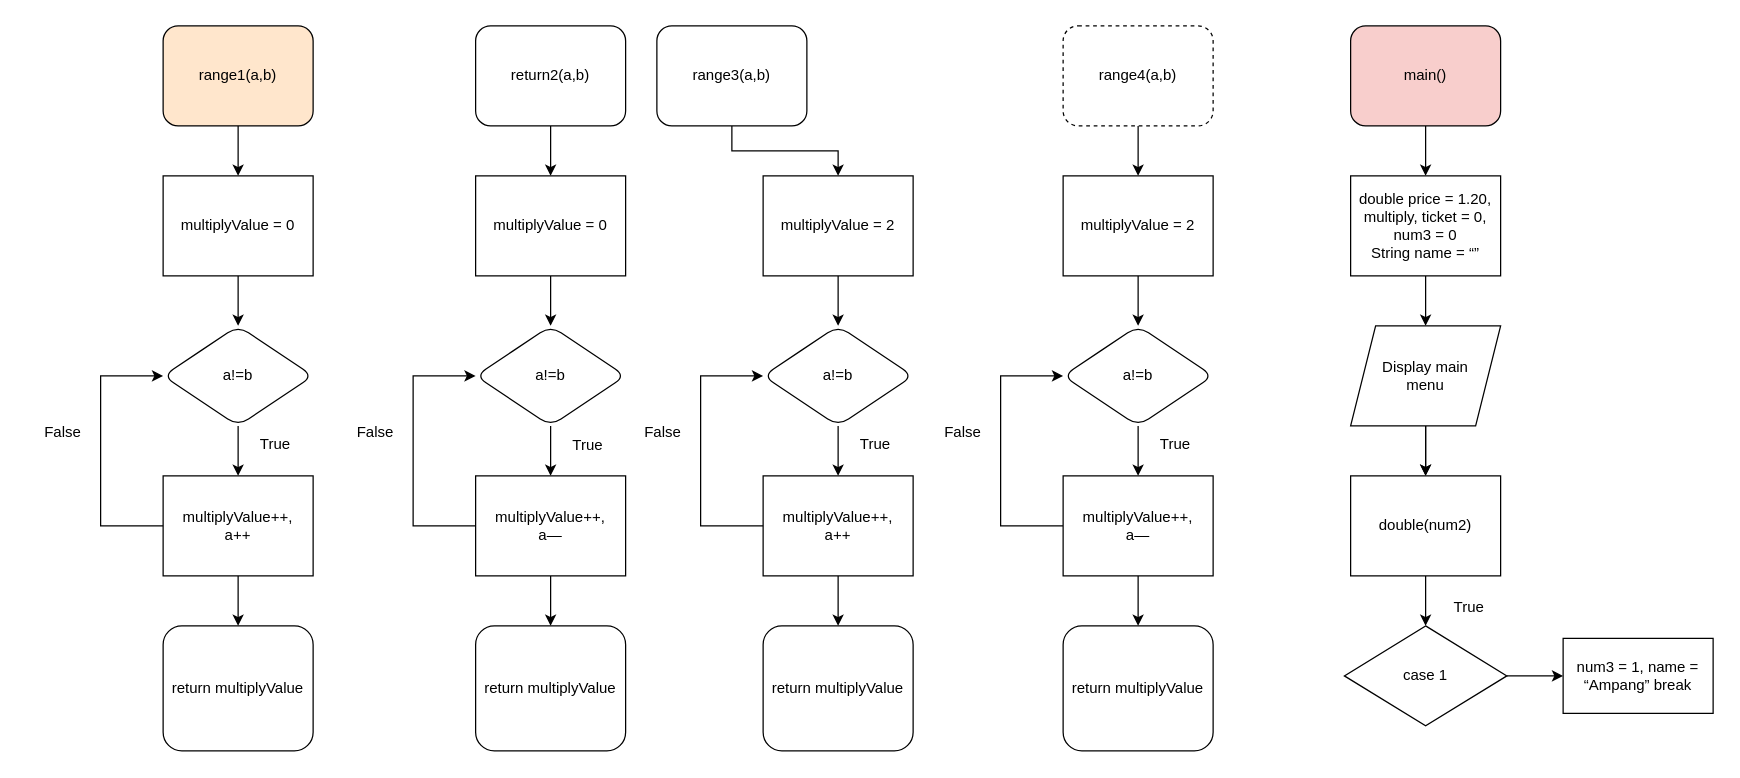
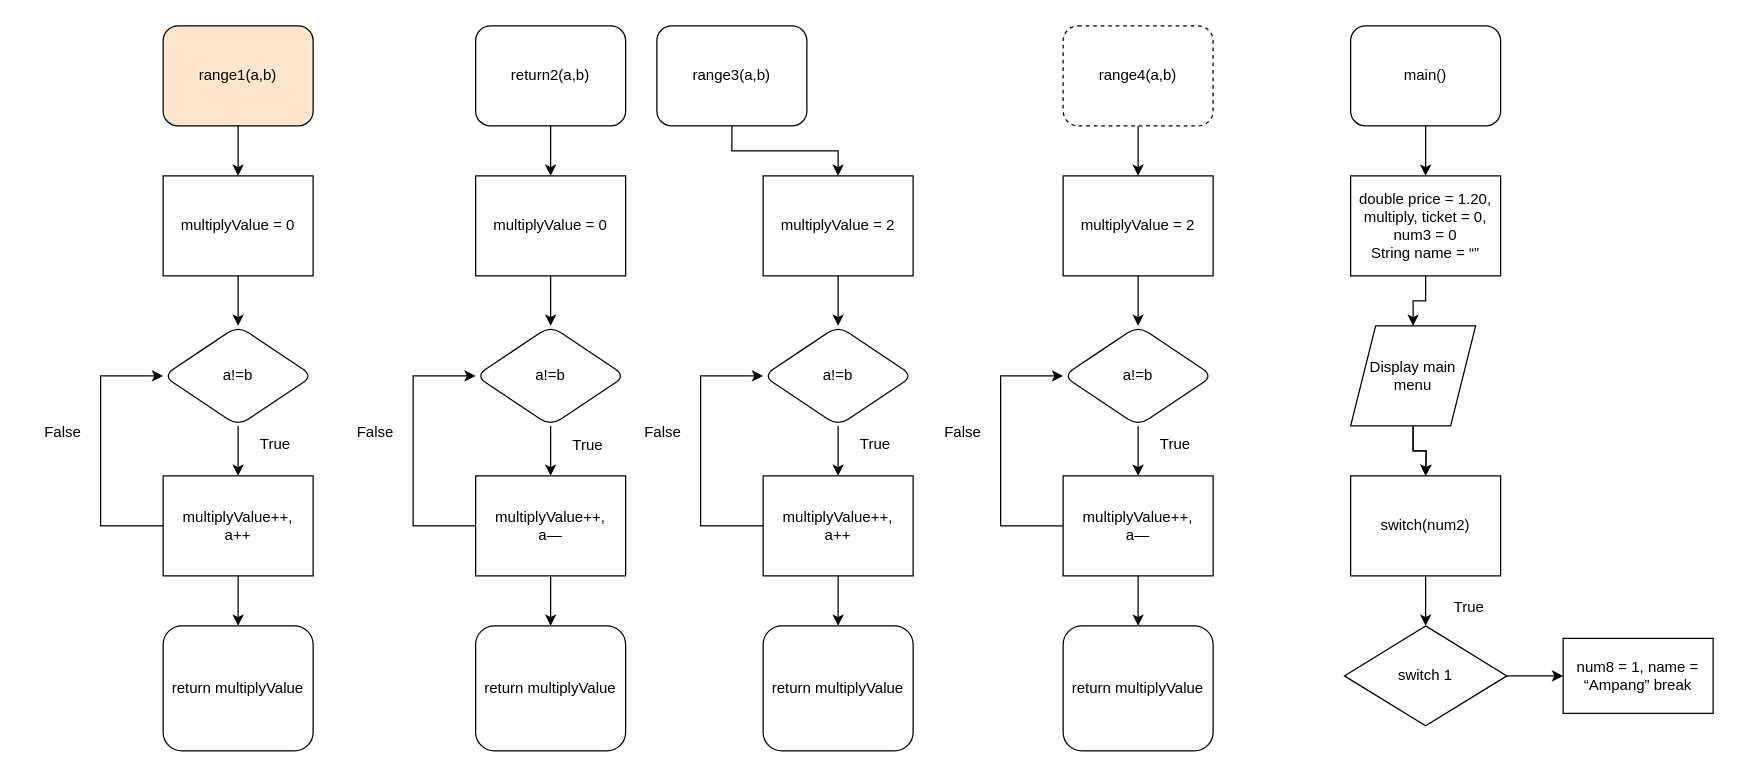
node "main()": fillcolor #f8cecc -> #ffffff
node "Display main menu": size 150x100 -> 125x100
node "double(num2)": label "double(num2)" -> "switch(num2)"
node "case 1": label "case 1" -> "switch 1"
node "num3 = 1, name = “Ampang” break": label "num3 = 1, name = “Ampang” break" -> "num8 = 1, name = “Ampang” break"
